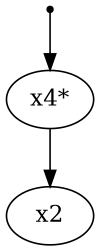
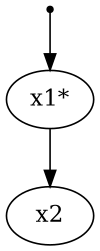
node "x4*": label "x4*" -> "x1*"
